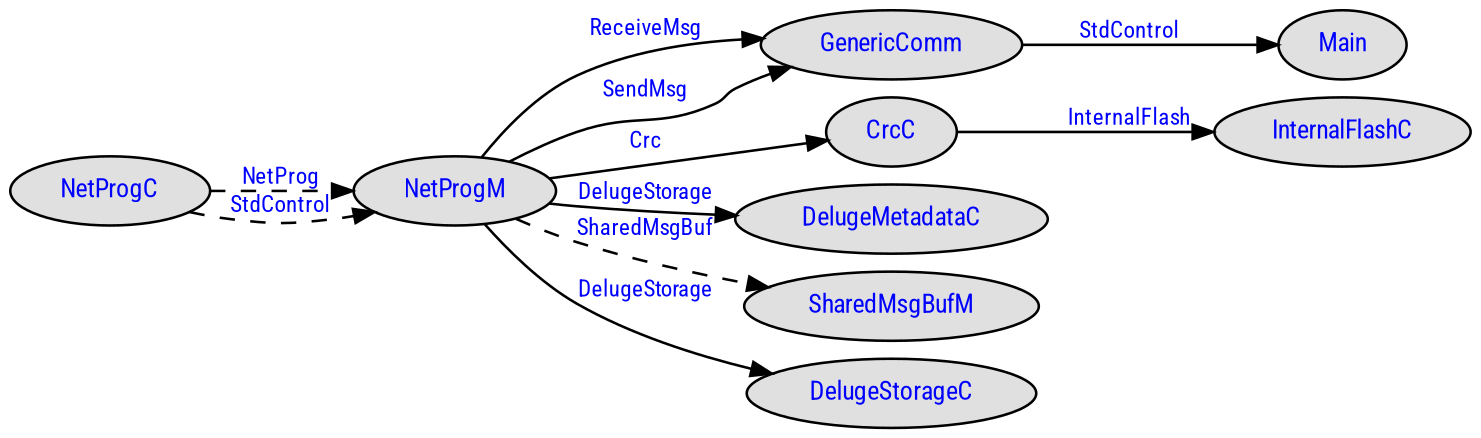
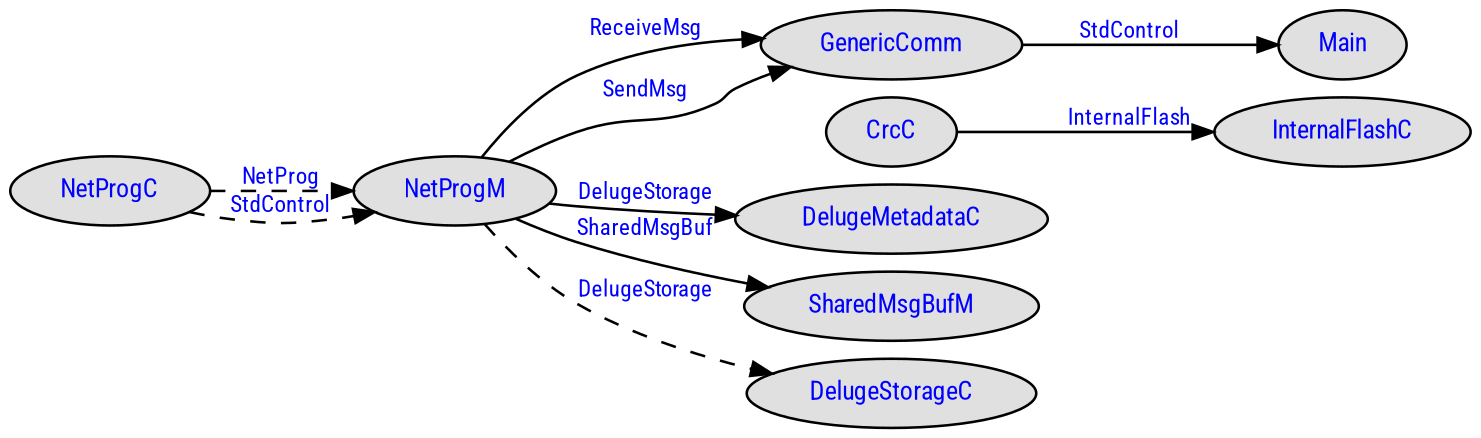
edge "NetProgM" -> "CrcC": removed, label "Crc"
edge "NetProgM" -> "SharedMsgBufM": style dashed -> solid
edge "NetProgM" -> "DelugeStorageC": style solid -> dashed
